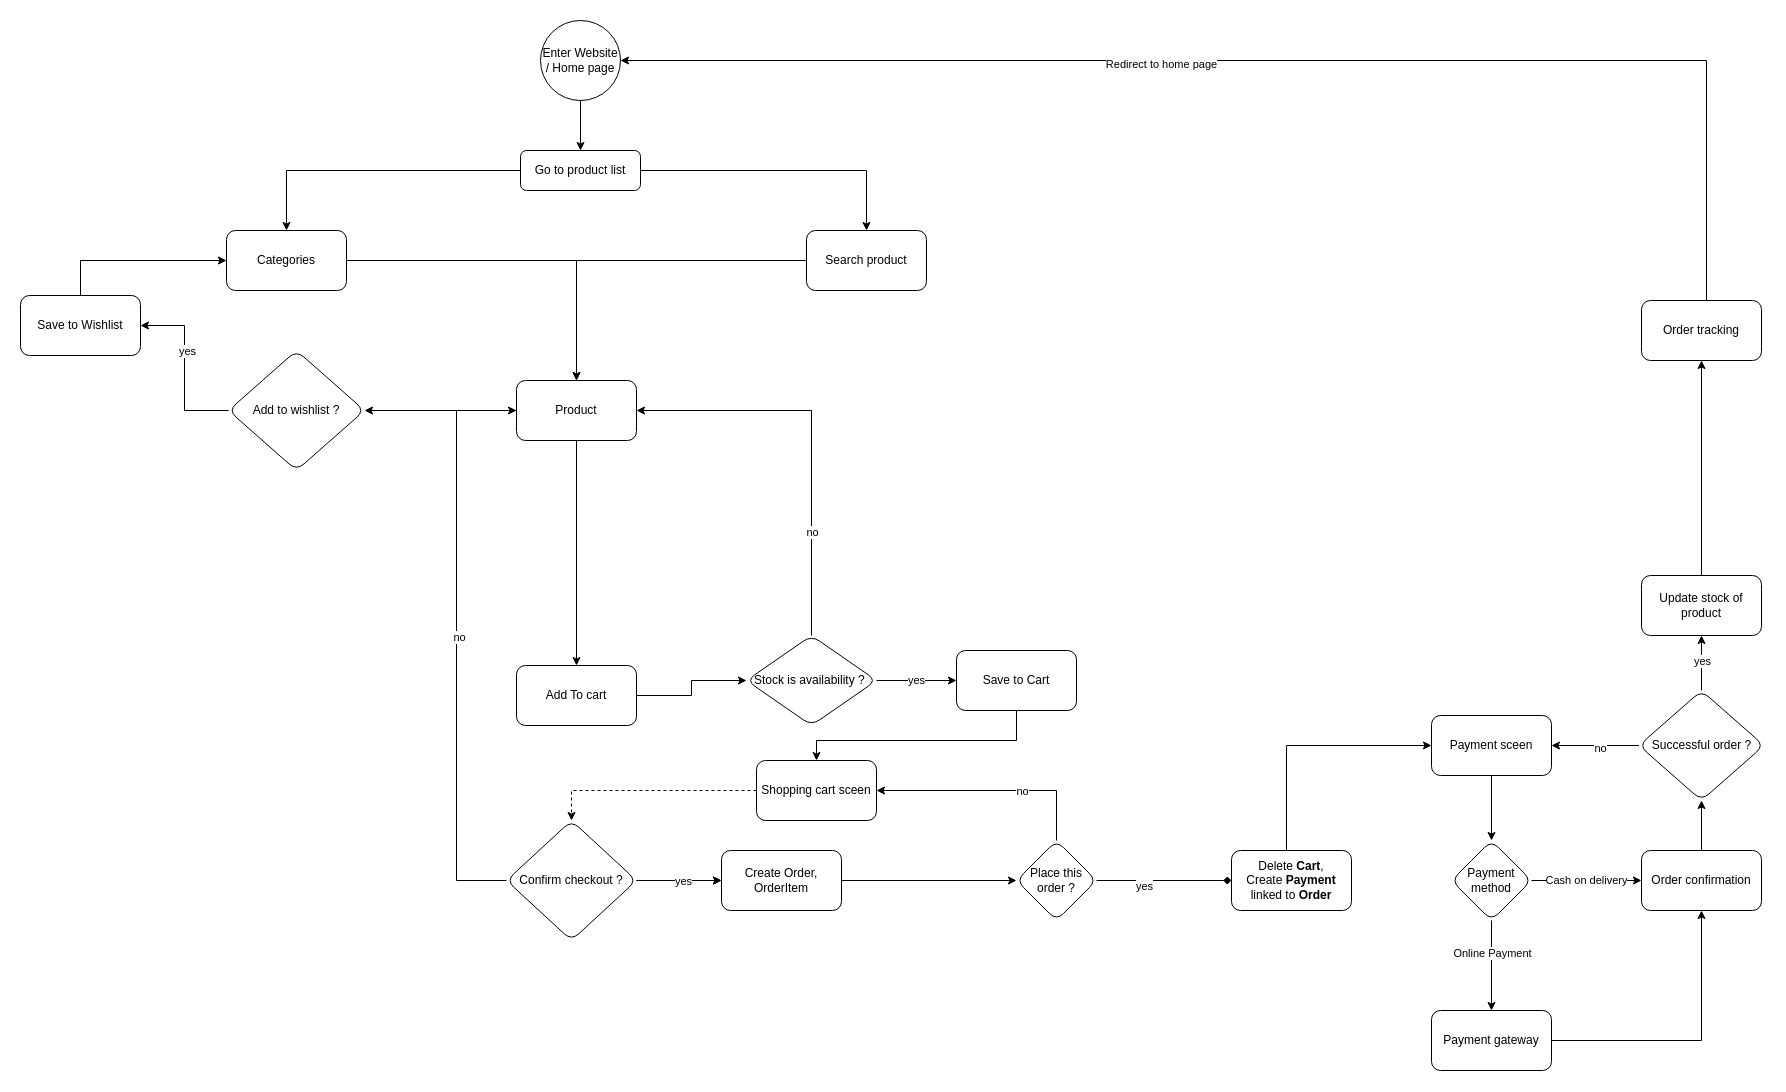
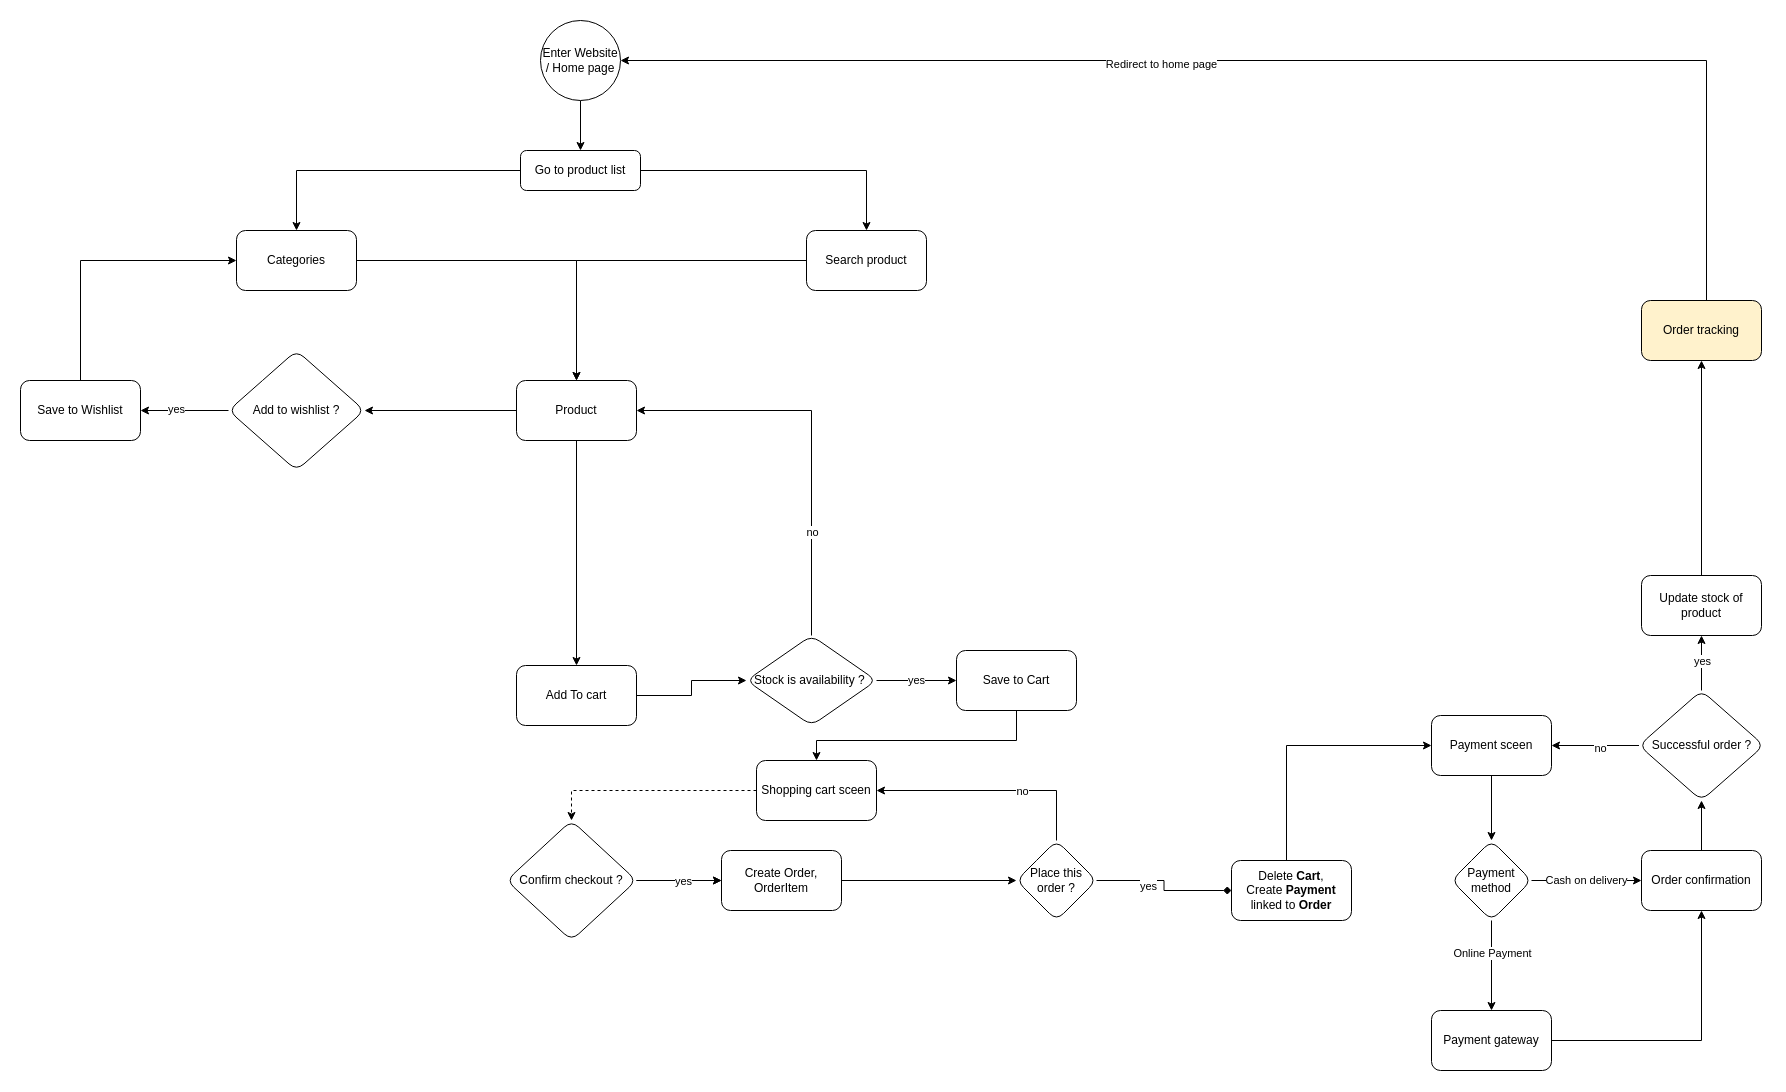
node "Categories": moved (287, 261) -> (297, 261)
node "Save to Wishlist": moved (81, 326) -> (81, 411)
node "Order tracking": fillcolor #ffffff -> #fff2cc
edge "Confirm checkout ?" -> "Product": removed, label "no"
node "Delete Cart, Create Payment linked to Order": moved (1292, 881) -> (1292, 891)
